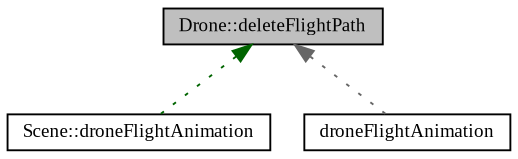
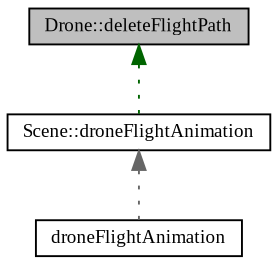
edge "droneFlightAnimation" -> "Drone::deleteFlightPath": now "droneFlightAnimation" -> "Scene::droneFlightAnimation"
